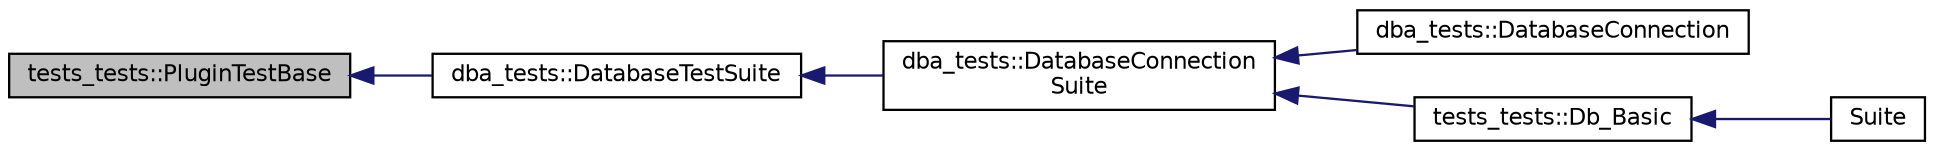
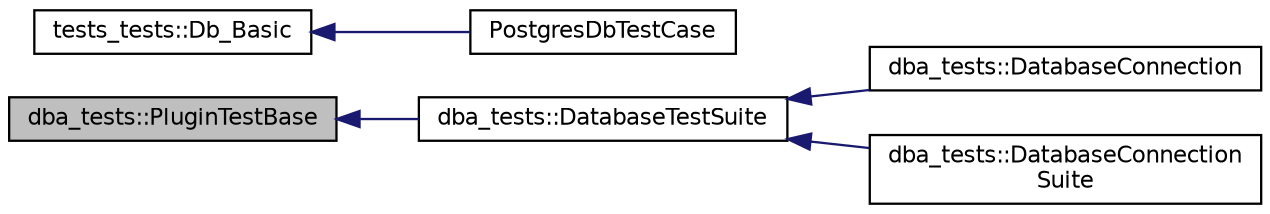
edge "dba_tests::DatabaseConnection" -> "dba_tests::DatabaseConnection Suite": now "dba_tests::DatabaseConnection" -> "dba_tests::DatabaseTestSuite"
node "tests_tests::PluginTestBase": label "tests_tests::PluginTestBase" -> "dba_tests::PluginTestBase"
edge "tests_tests::Db_Basic" -> "dba_tests::DatabaseConnection Suite": removed
node "Suite": label "Suite" -> "PostgresDbTestCase"
